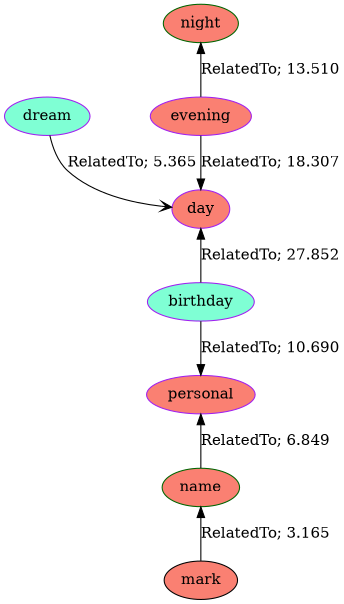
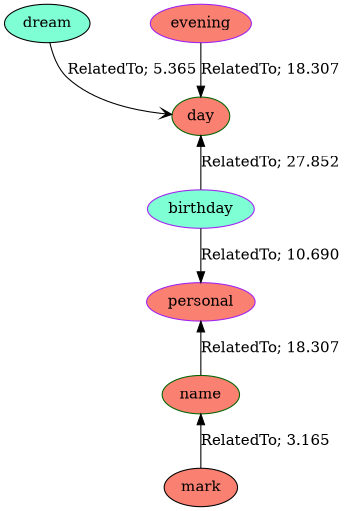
node "night": removed
node "dream": color purple -> black
node "day": color purple -> darkgreen
edge "name" -> "personal": label "RelatedTo; 6.849" -> "RelatedTo; 18.307"
